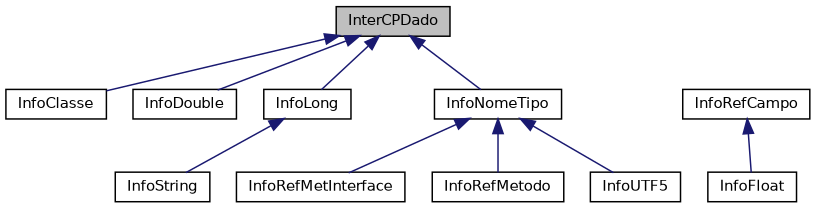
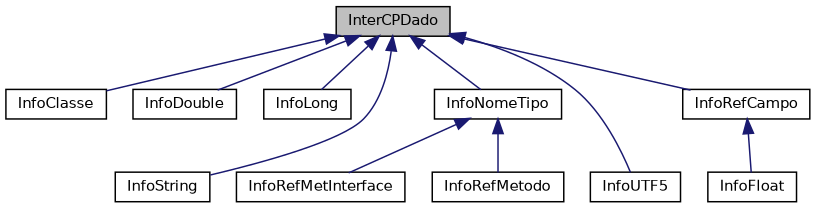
edge "InfoRefCampo" -> "InterCPDado": added
edge "InfoString" -> "InfoLong": now "InfoString" -> "InterCPDado"
edge "InfoUTF5" -> "InfoNomeTipo": now "InfoUTF5" -> "InterCPDado"
